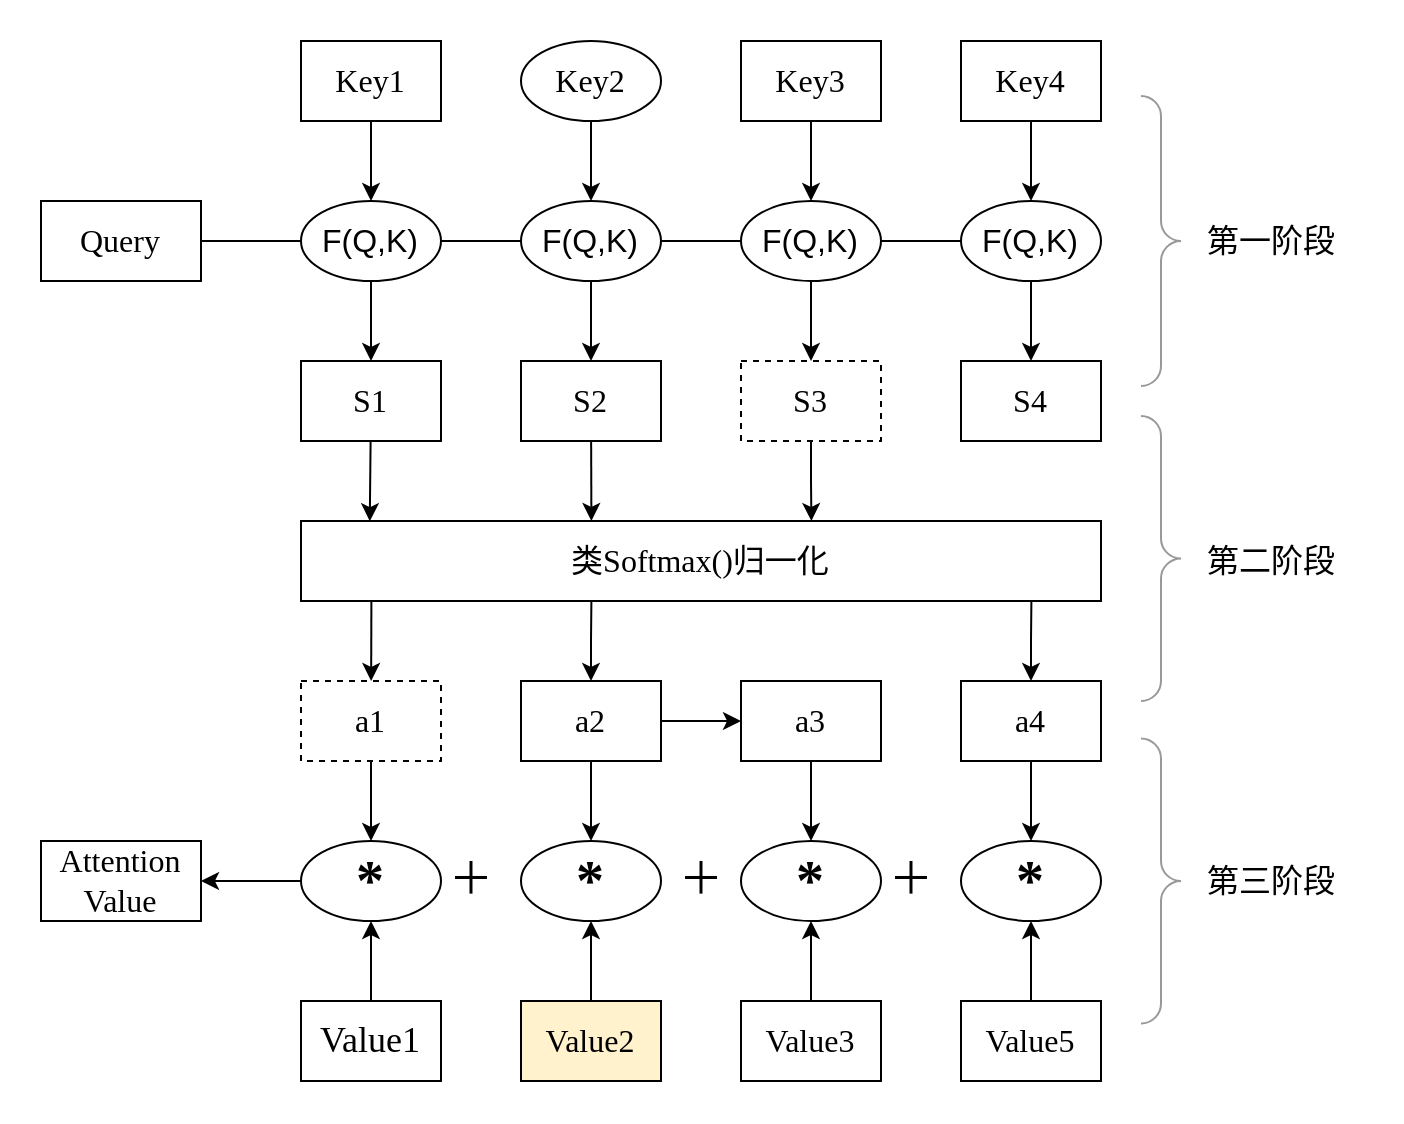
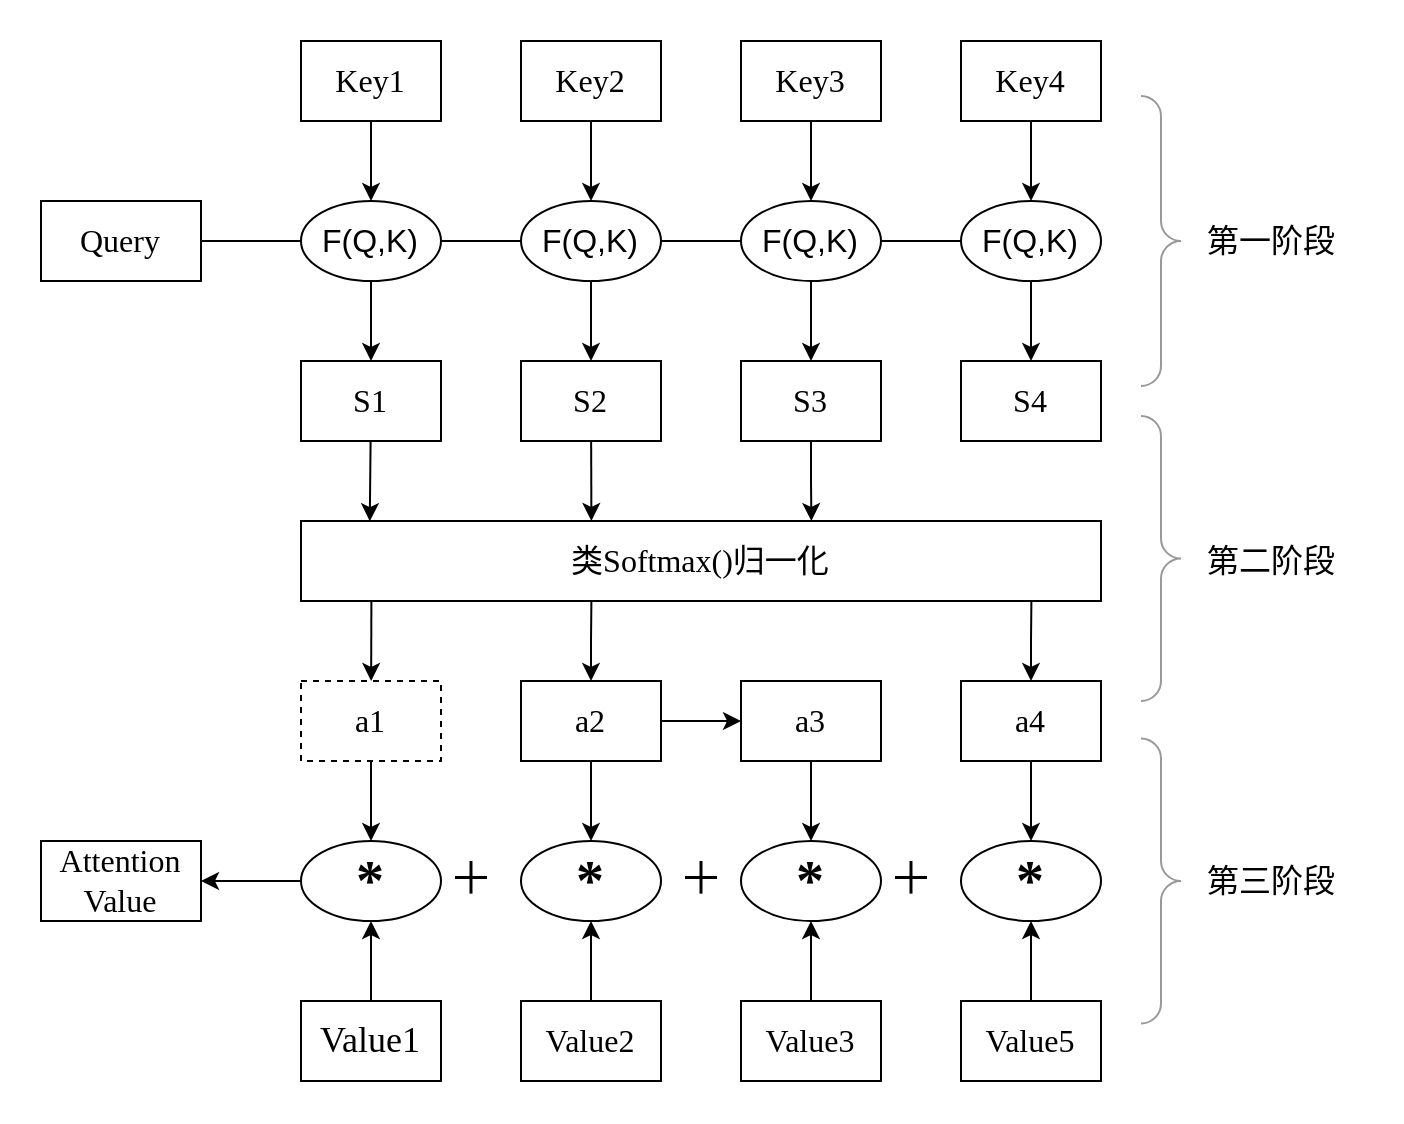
node "Key2": shape ellipse -> rectangle
node "S3": style dashed -> solid
node "Value2": fillcolor #fff2cc -> #ffffff
